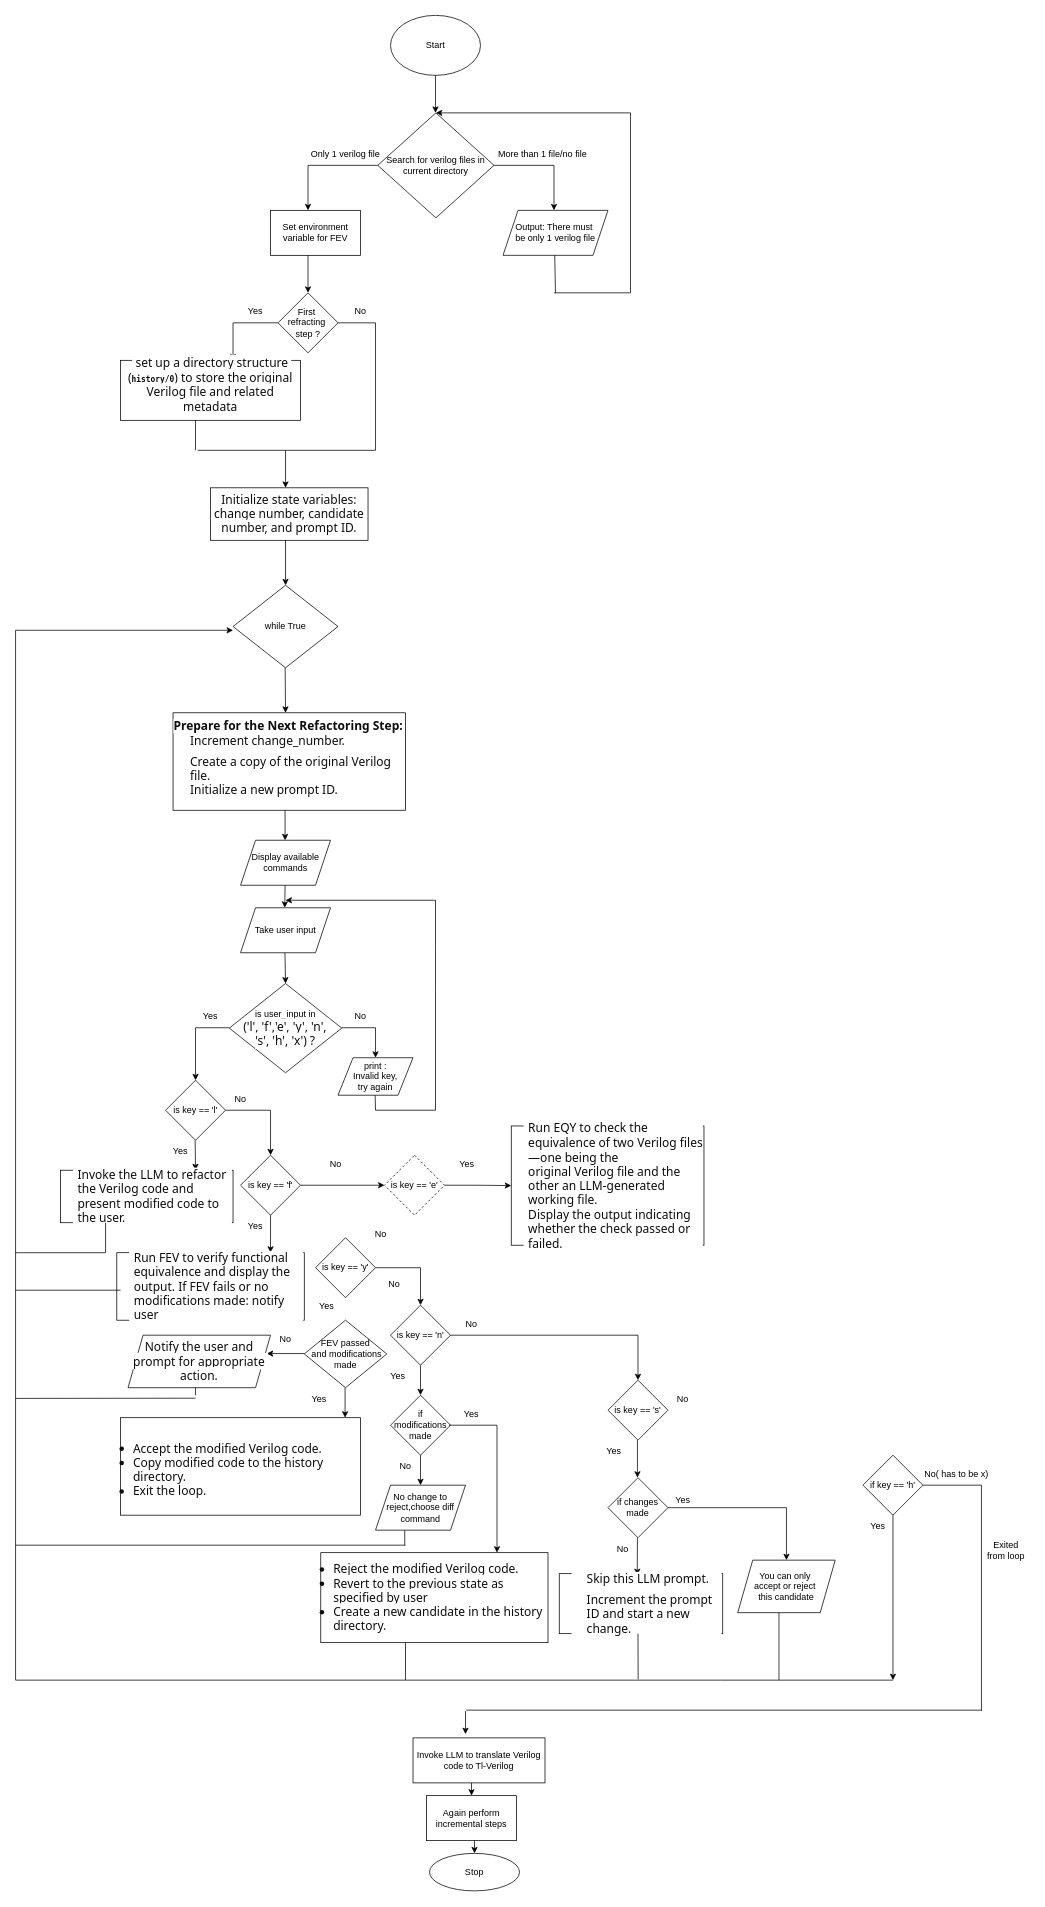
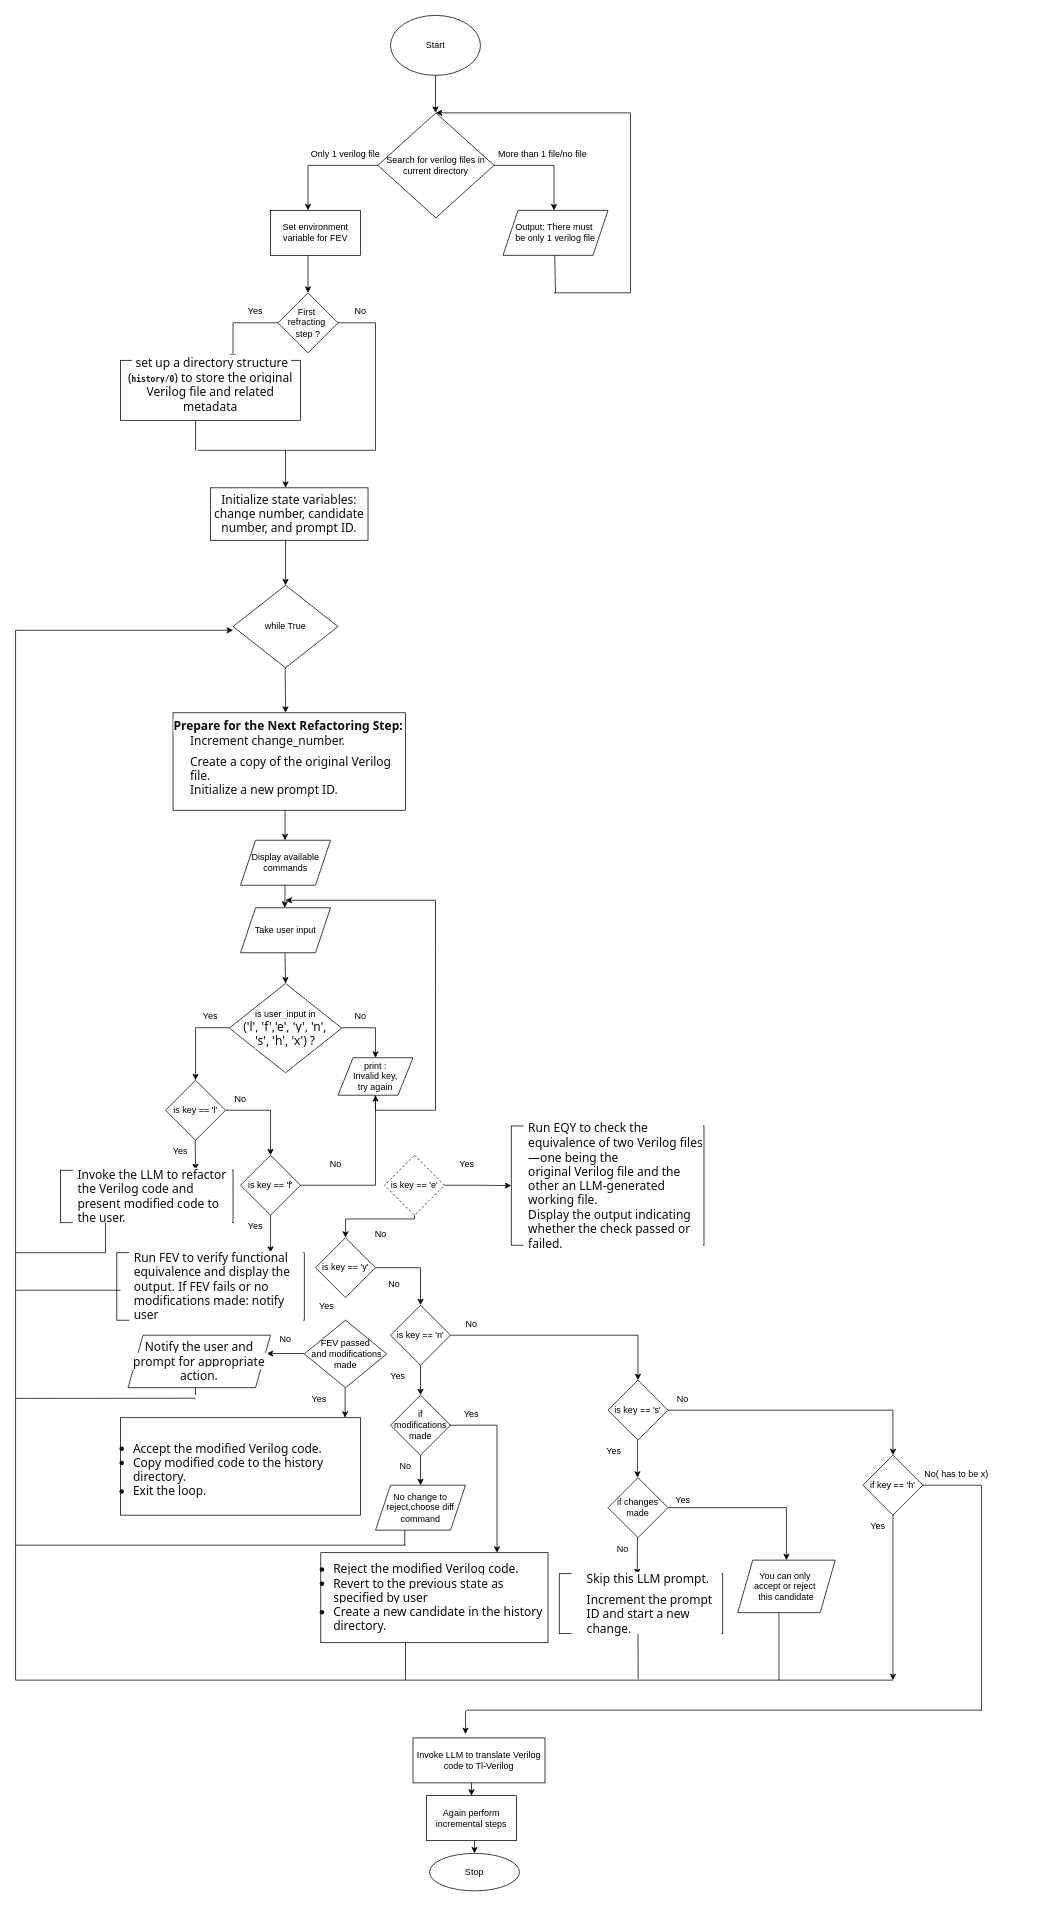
edge "is key == 'f'" -> "is key == 'e'": now "is key == 'f'" -> "print : Invalid key, try again"
edge "is key == 'e'" -> "is key == 'y'": added
edge "is key == 's'" -> "if key == 'h'": added
node "Exited from loop": removed
